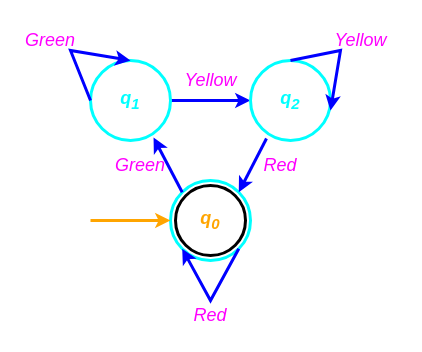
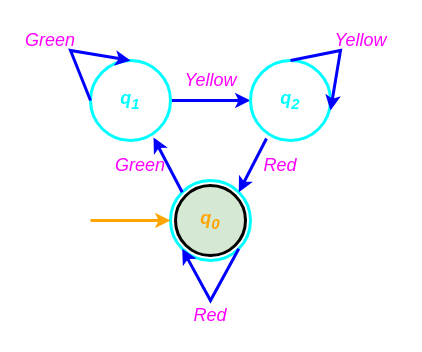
node "q0": fillcolor #ffffff -> #d5e8d4
